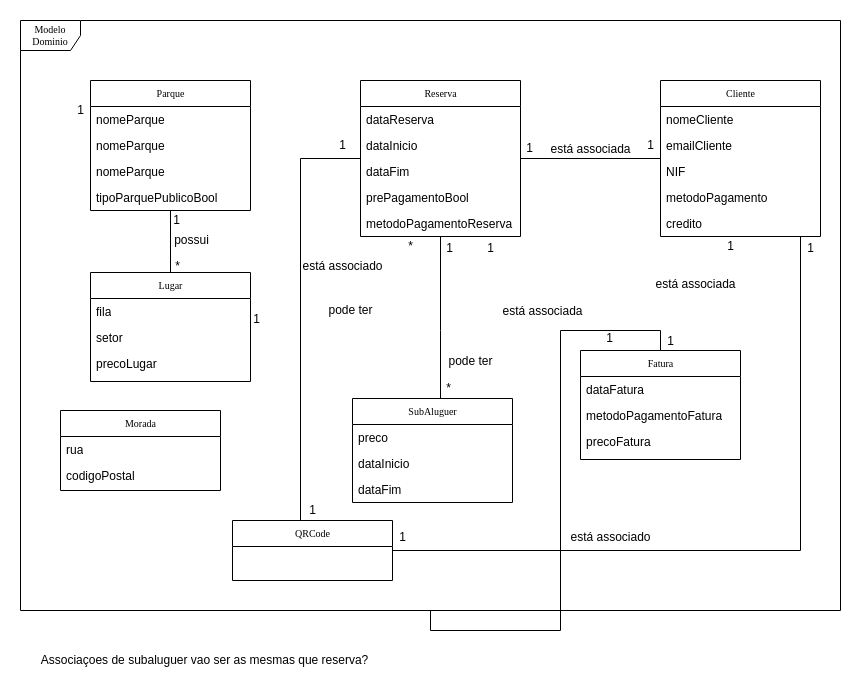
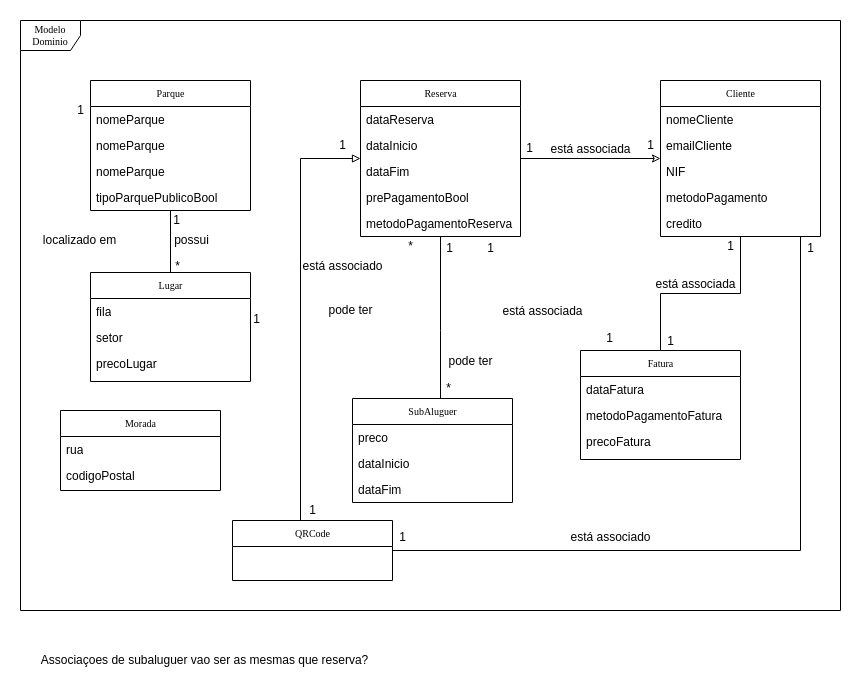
edge "Reserva" -- "QRCode": arrowhead none -> block
edge "Reserva" -- "Cliente": arrowhead none -> classic
node "localizado em": added
edge "Modelo Dominio" -- "Fatura": now "Cliente" -- "Fatura"
